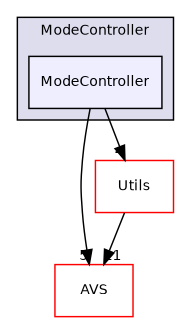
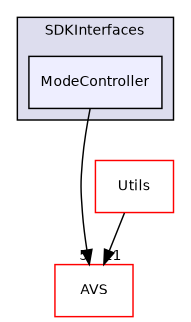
cluster "ModeController": label "ModeController" -> "SDKInterfaces"
edge "ModeController" -> "Utils": removed
